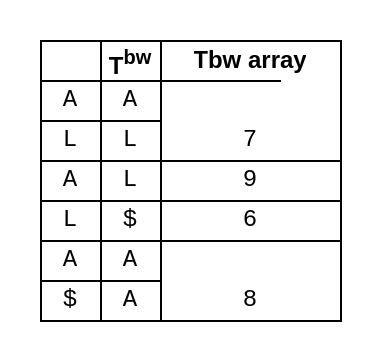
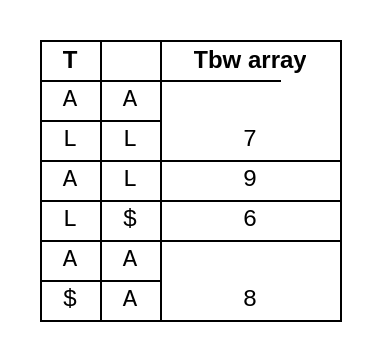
node "T": added
node "Tbw": removed
